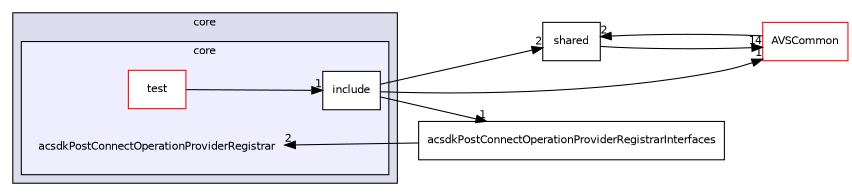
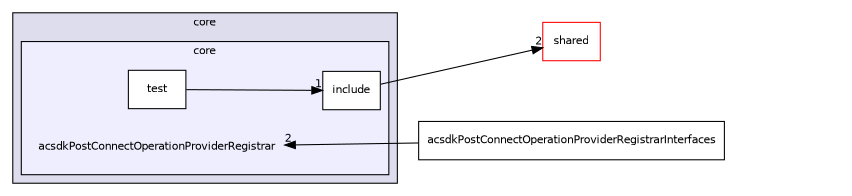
node "shared": color black -> red
node "AVSCommon": removed
node "test": color red -> black
edge "include" -> "acsdkPostConnectOperationProviderRegistrarInterfaces": removed
